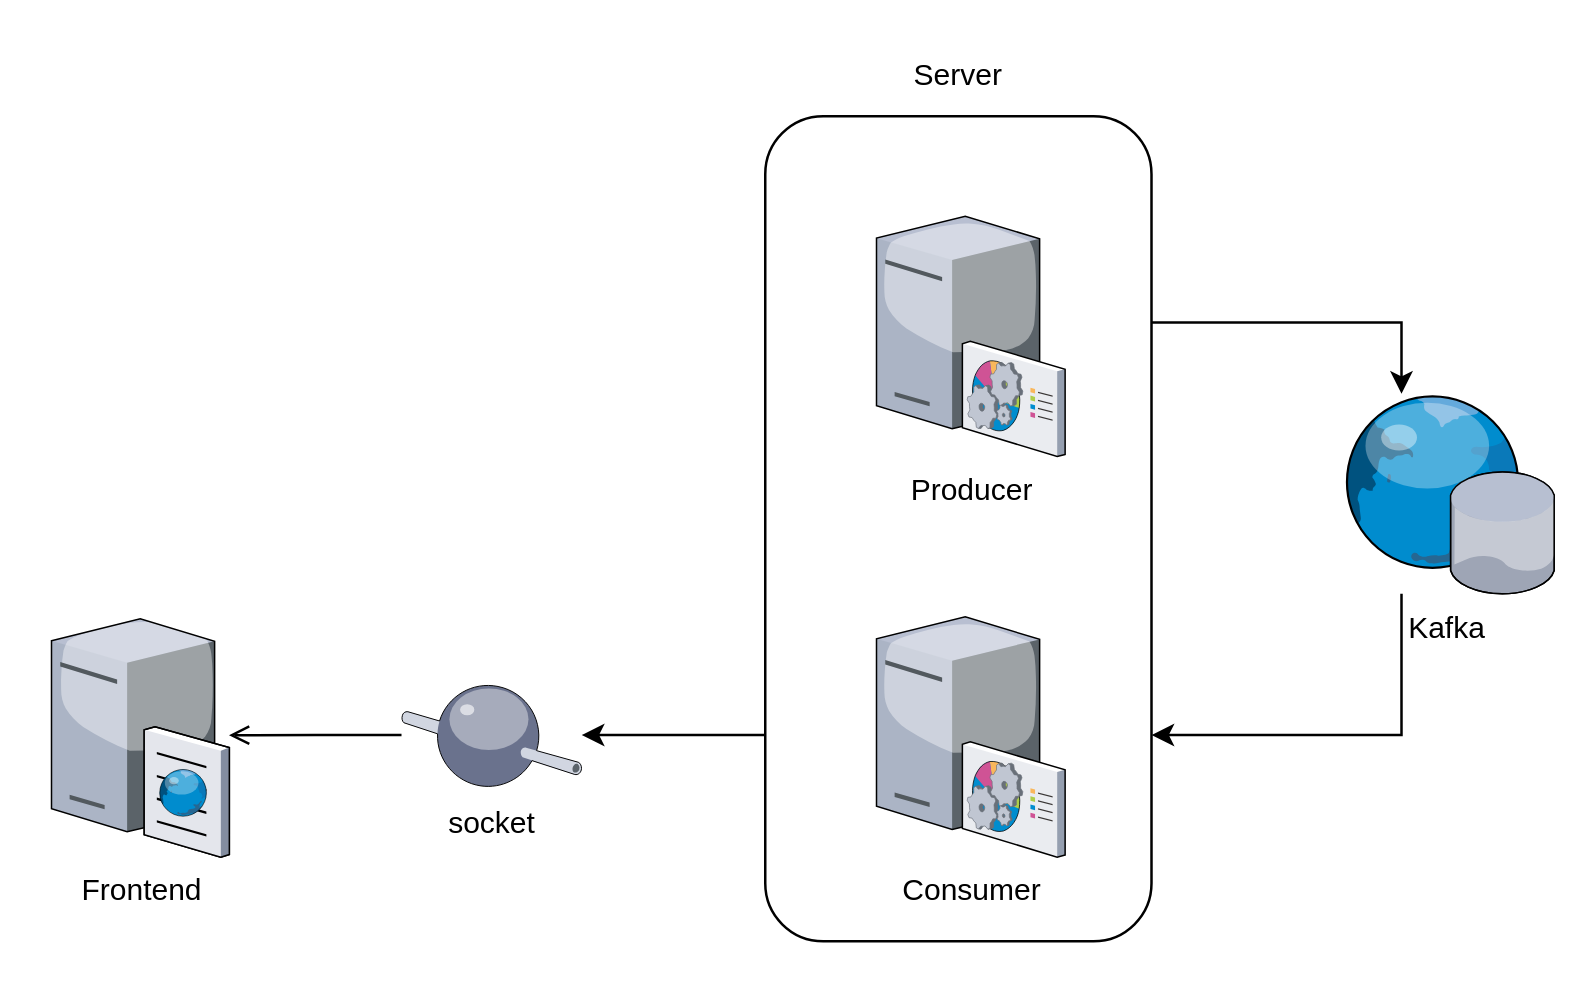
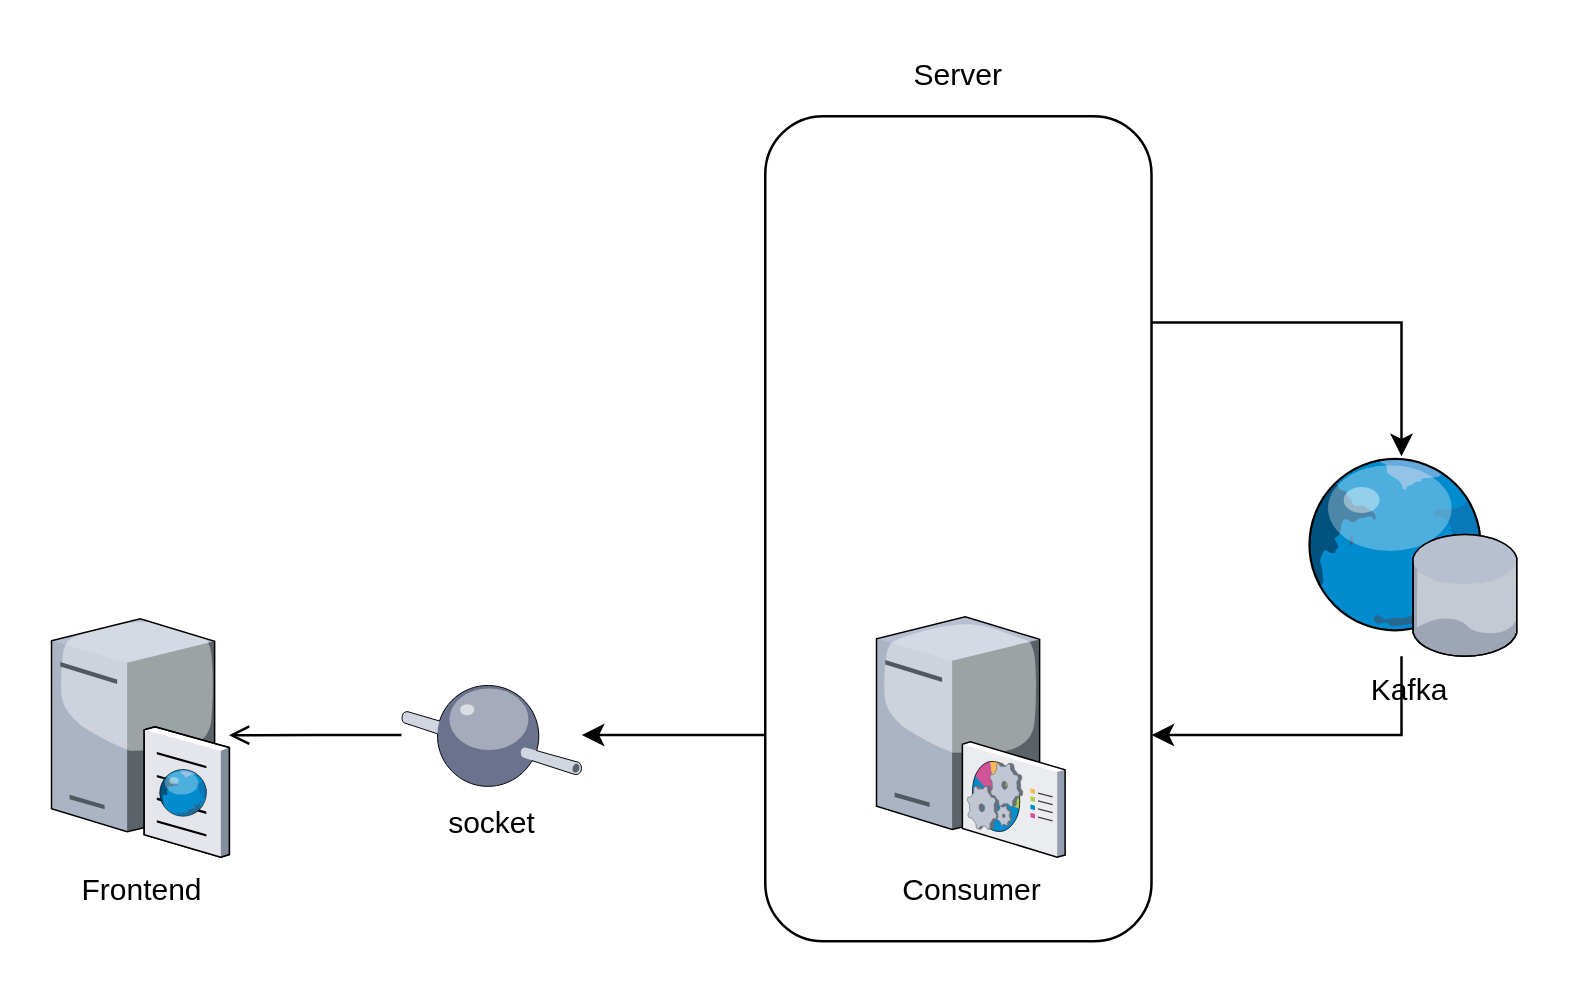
node "Producer": removed
node "Kafka": moved (1447, 494) -> (1409, 556)
